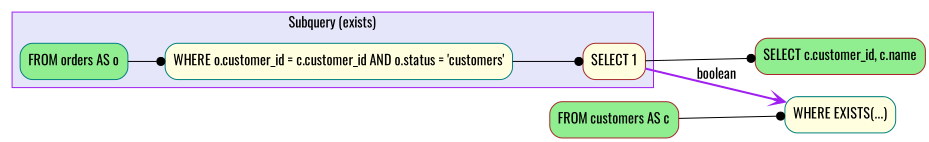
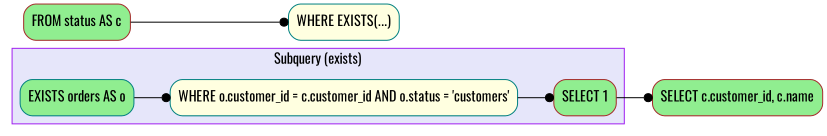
node "FROM orders AS o": label "FROM orders AS o" -> "EXISTS orders AS o"
node "SELECT 1": fillcolor lightyellow -> lightgreen
edge "SELECT 1" -> "WHERE EXISTS(...)": removed, label "boolean"
node "FROM customers AS c": label "FROM customers AS c" -> "FROM status AS c"
